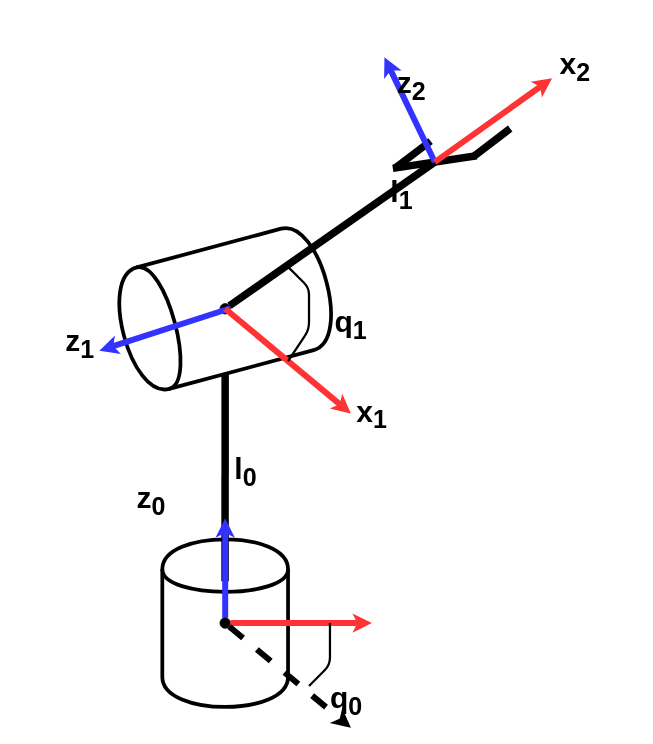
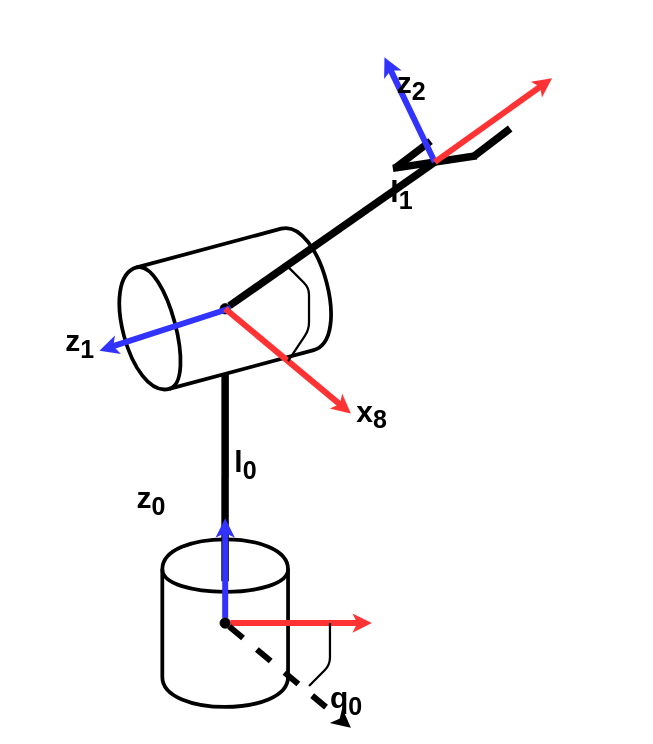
node "x2": removed
node "q1": removed
node "x1": label "x1" -> "x8"
node "l0": moved (246, 471) -> (246, 464)
